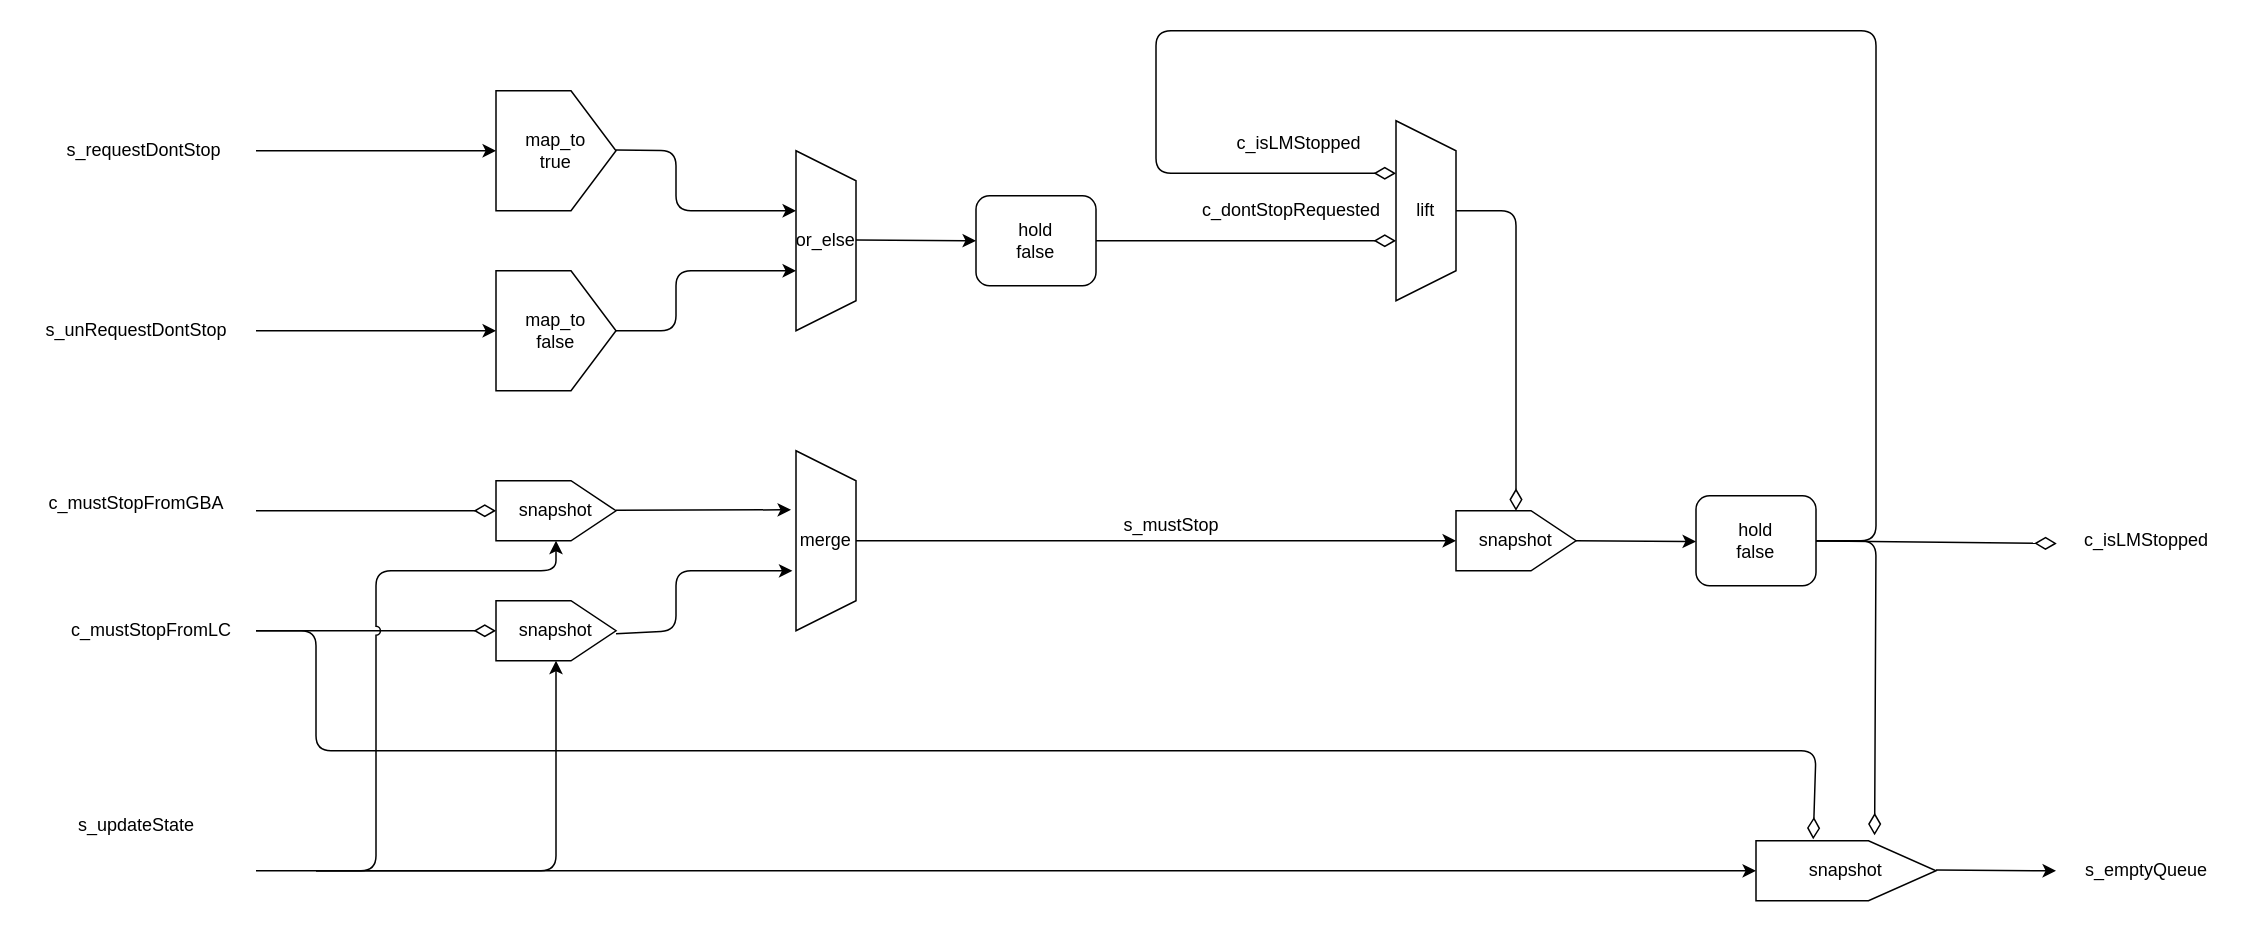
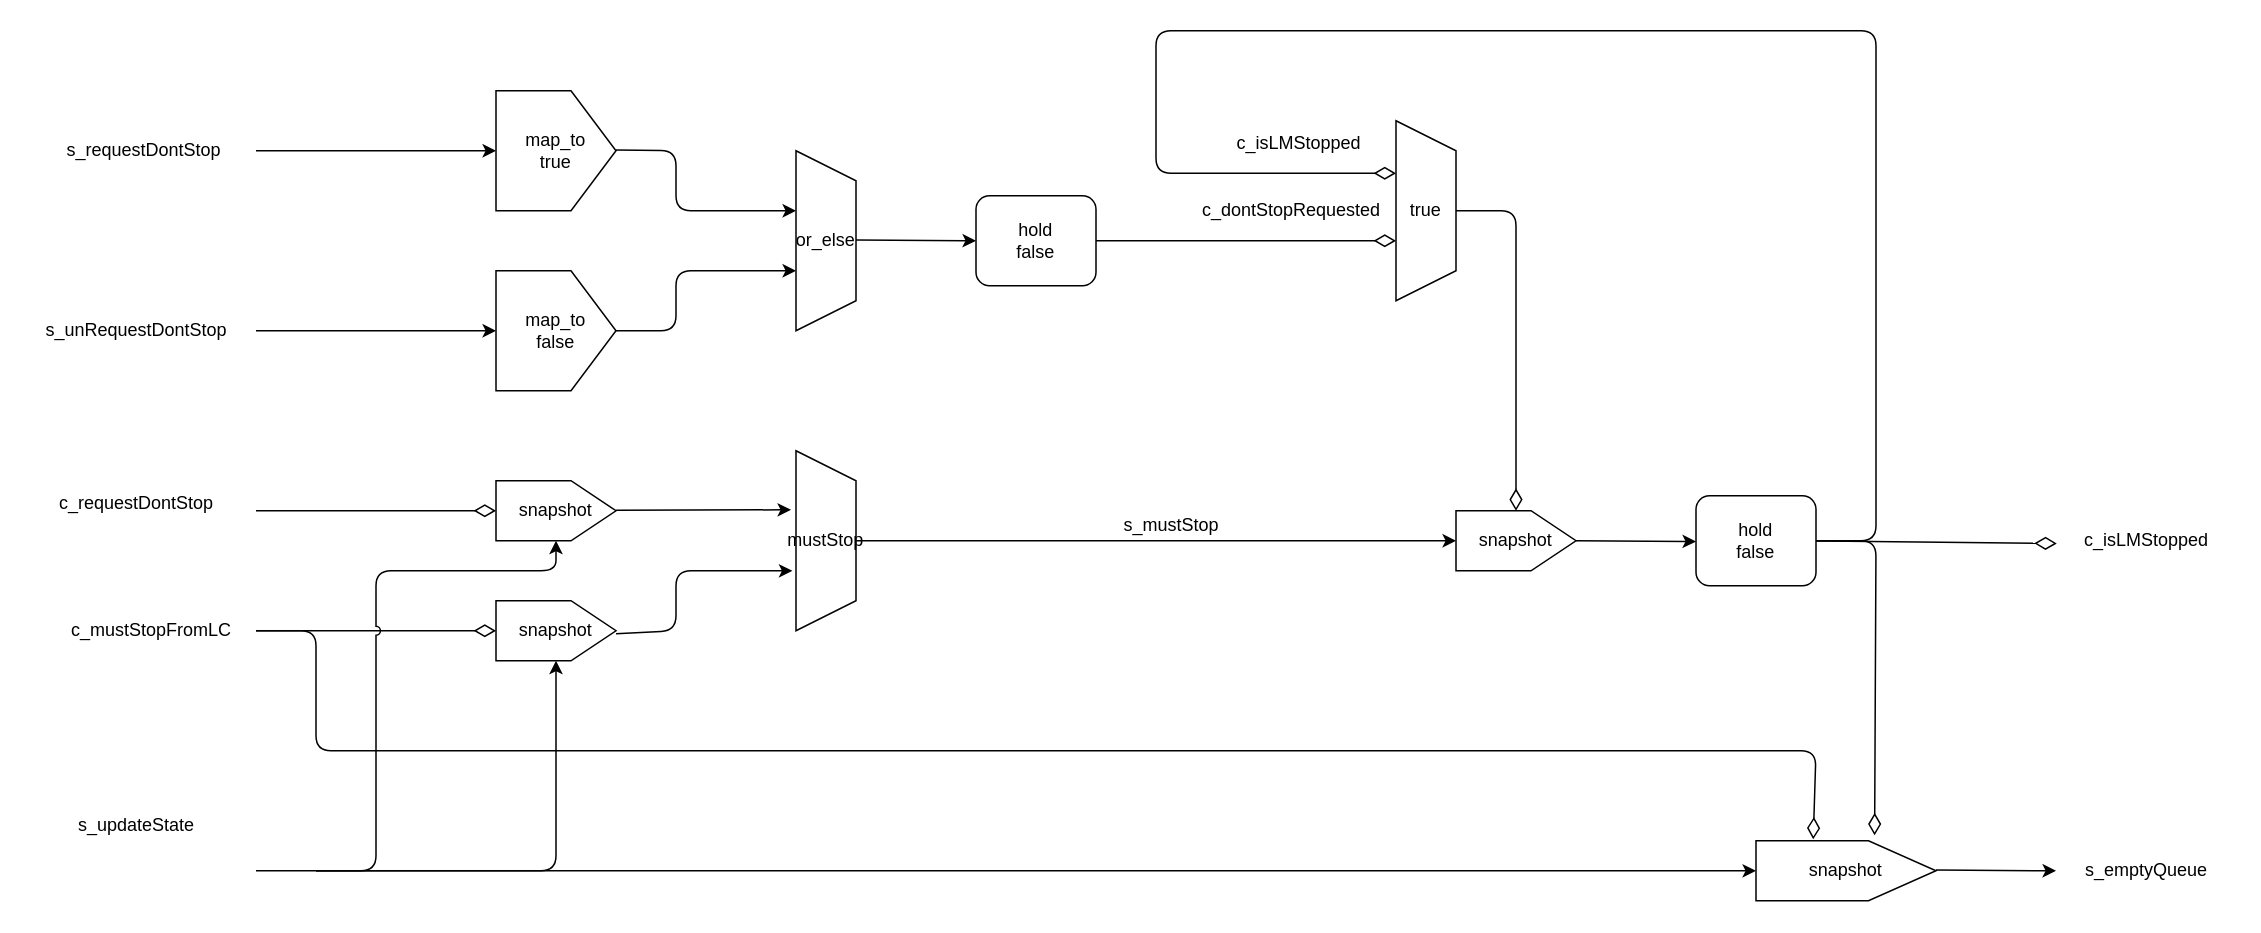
node "lift": label "lift" -> "true"
node "c_mustStopFromGBA": label "c_mustStopFromGBA" -> "c_requestDontStop"
node "merge": label "merge" -> "mustStop"
